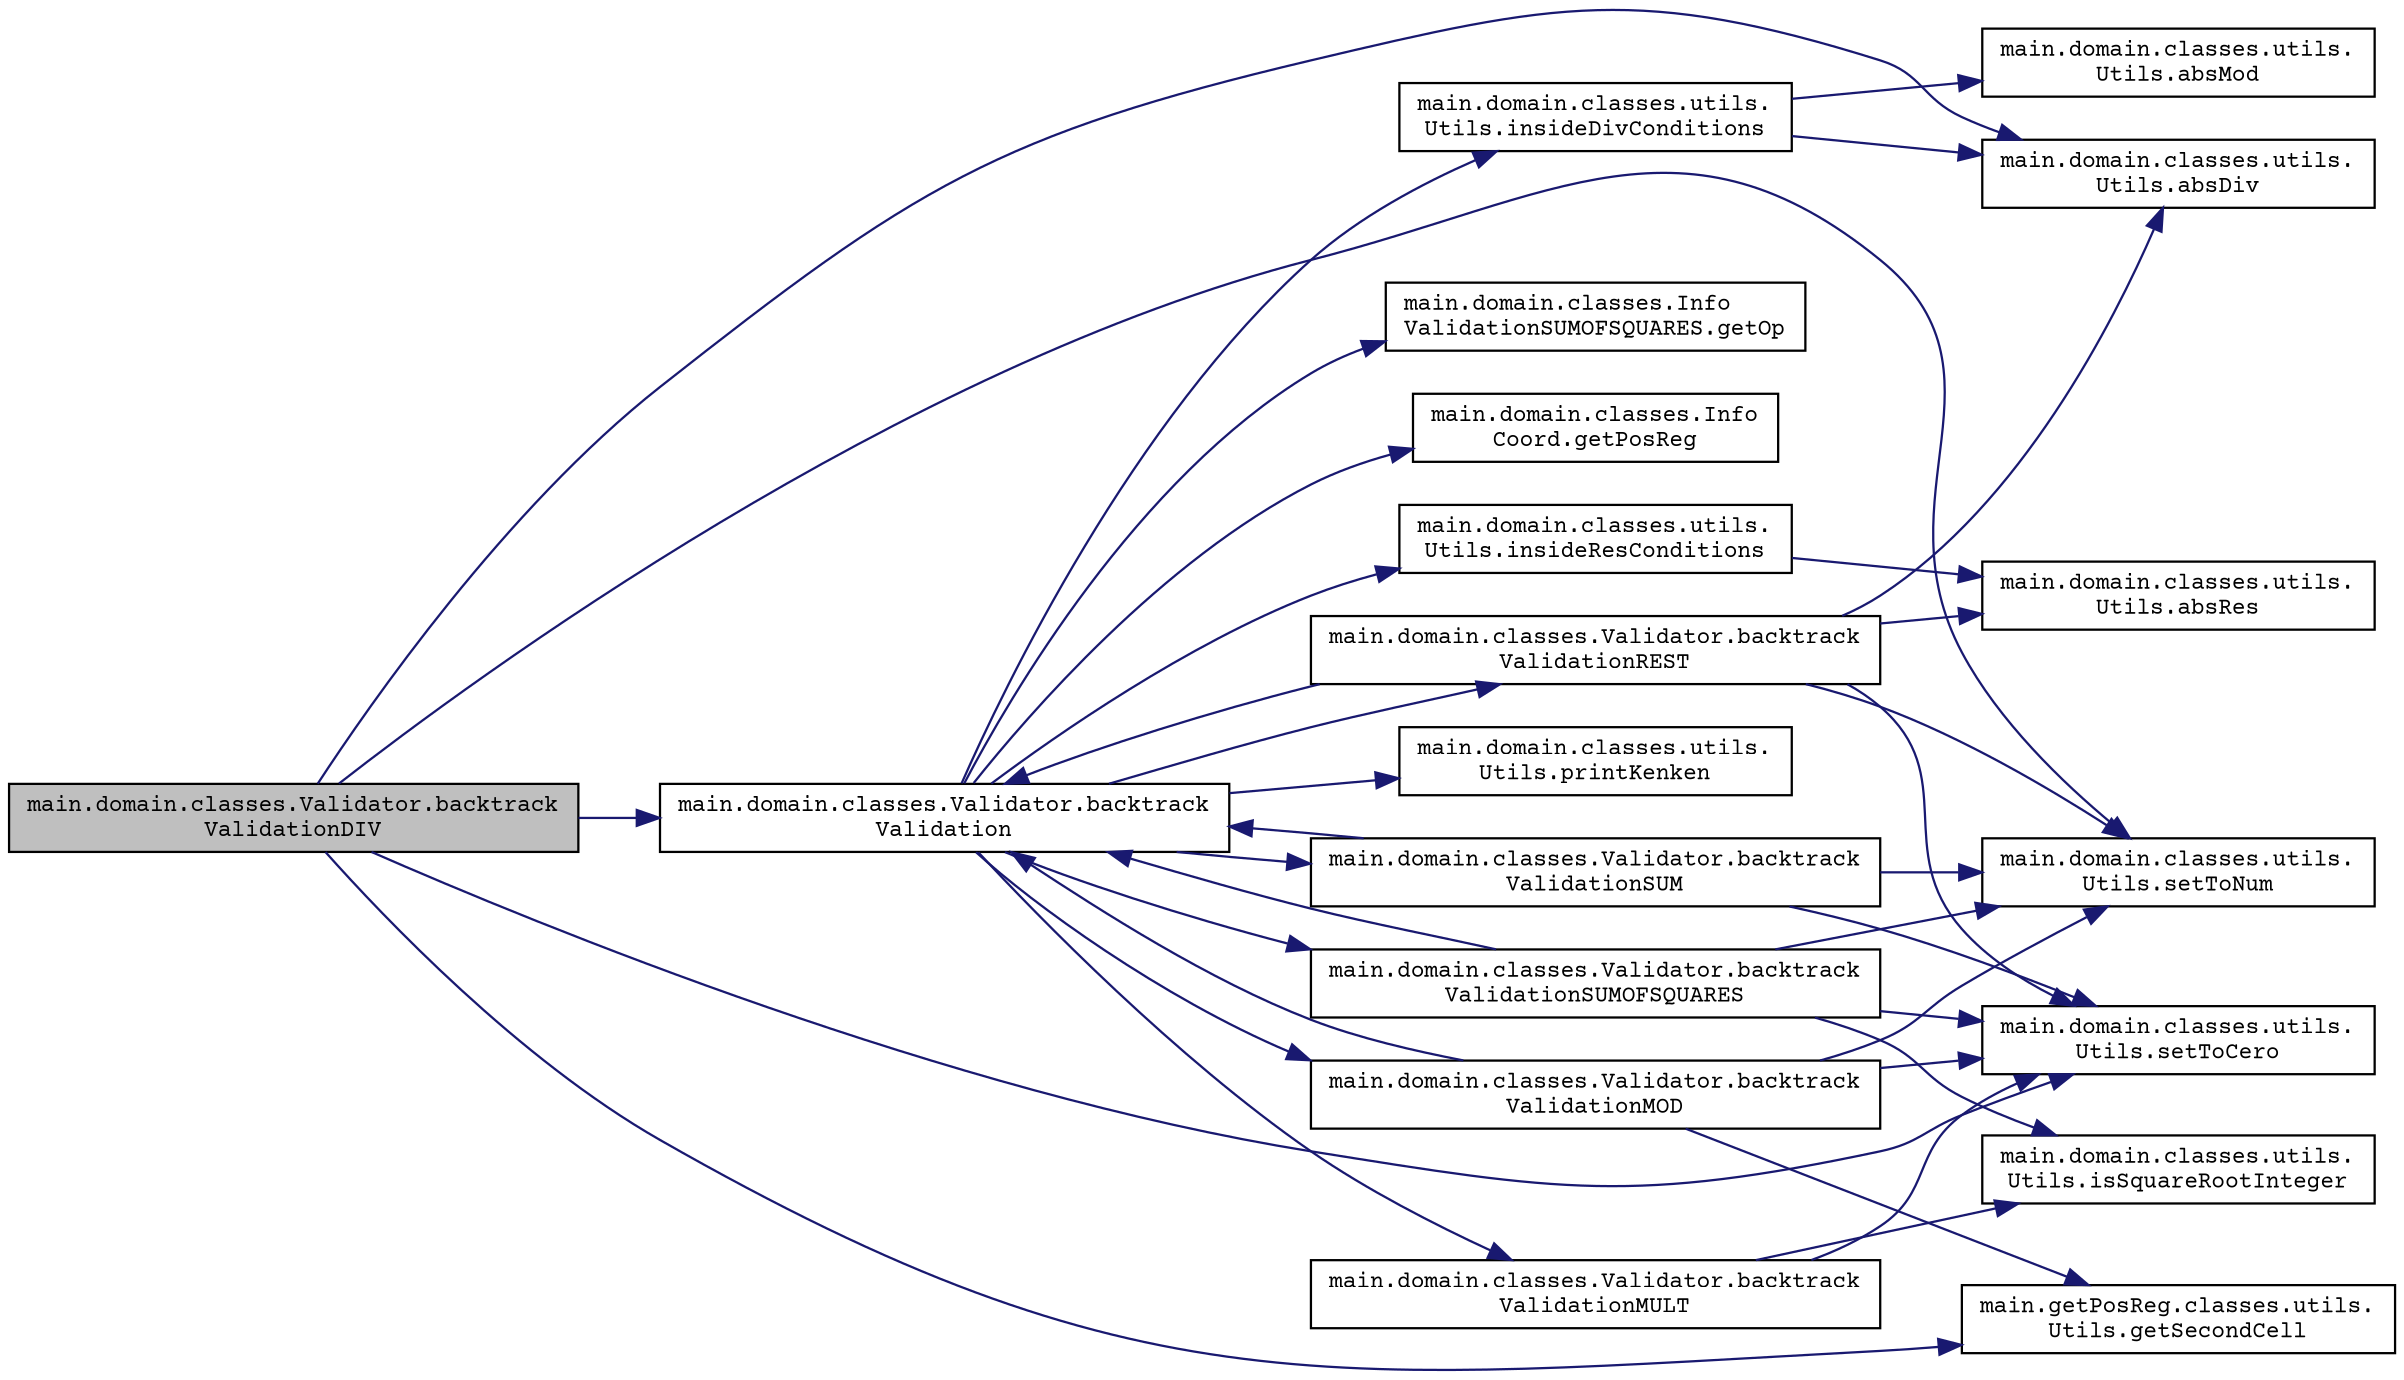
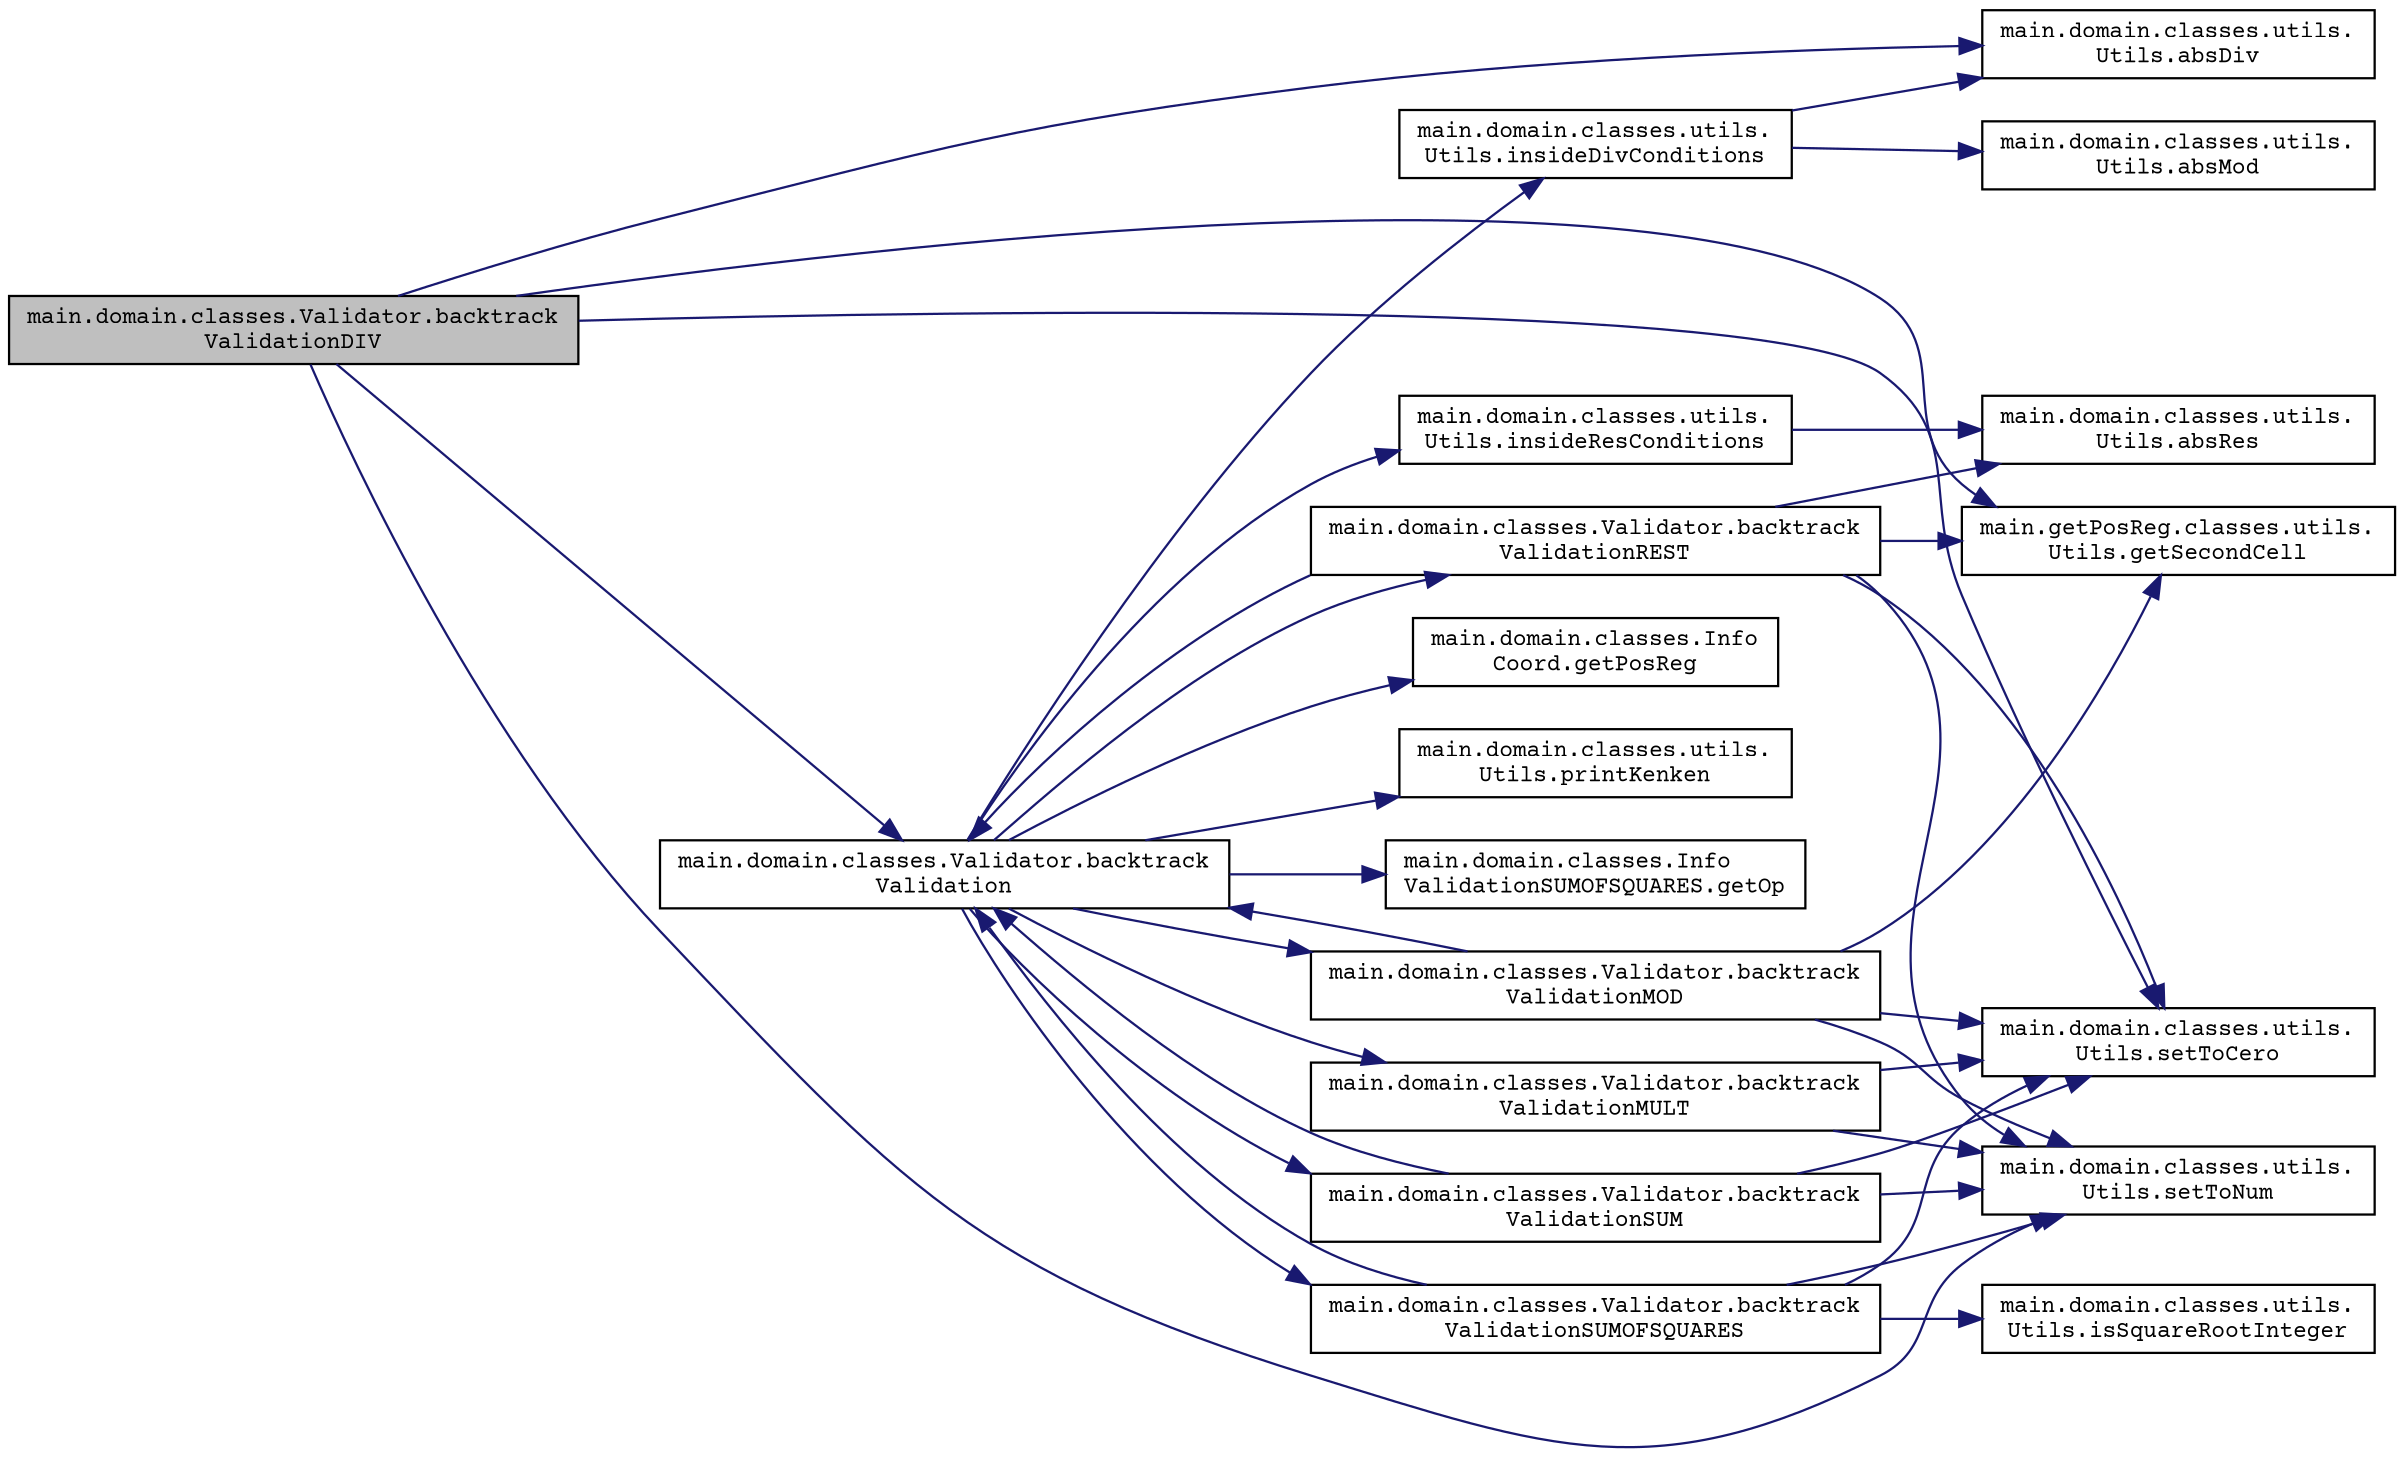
edge "main.domain.classes.Validator.backtrack ValidationREST" -> "main.domain.classes.utils. Utils.absDiv": now "main.domain.classes.Validator.backtrack ValidationREST" -> "main.getPosReg.classes.utils. Utils.getSecondCell"
edge "main.domain.classes.Validator.backtrack ValidationMULT" -> "main.domain.classes.utils. Utils.isSquareRootInteger": now "main.domain.classes.Validator.backtrack ValidationMULT" -> "main.domain.classes.utils. Utils.setToNum"
